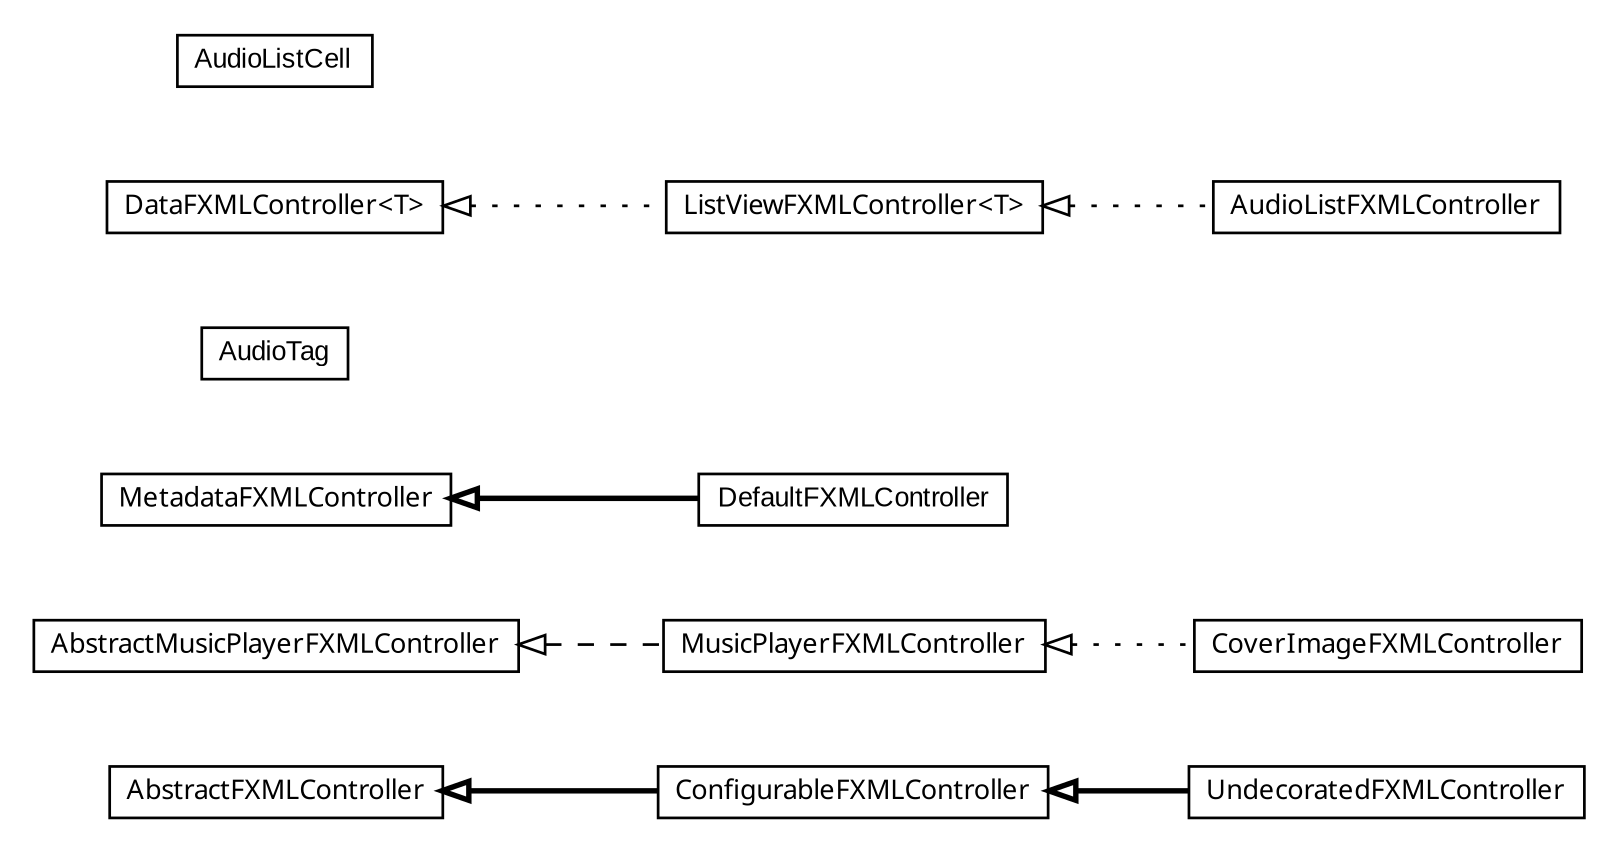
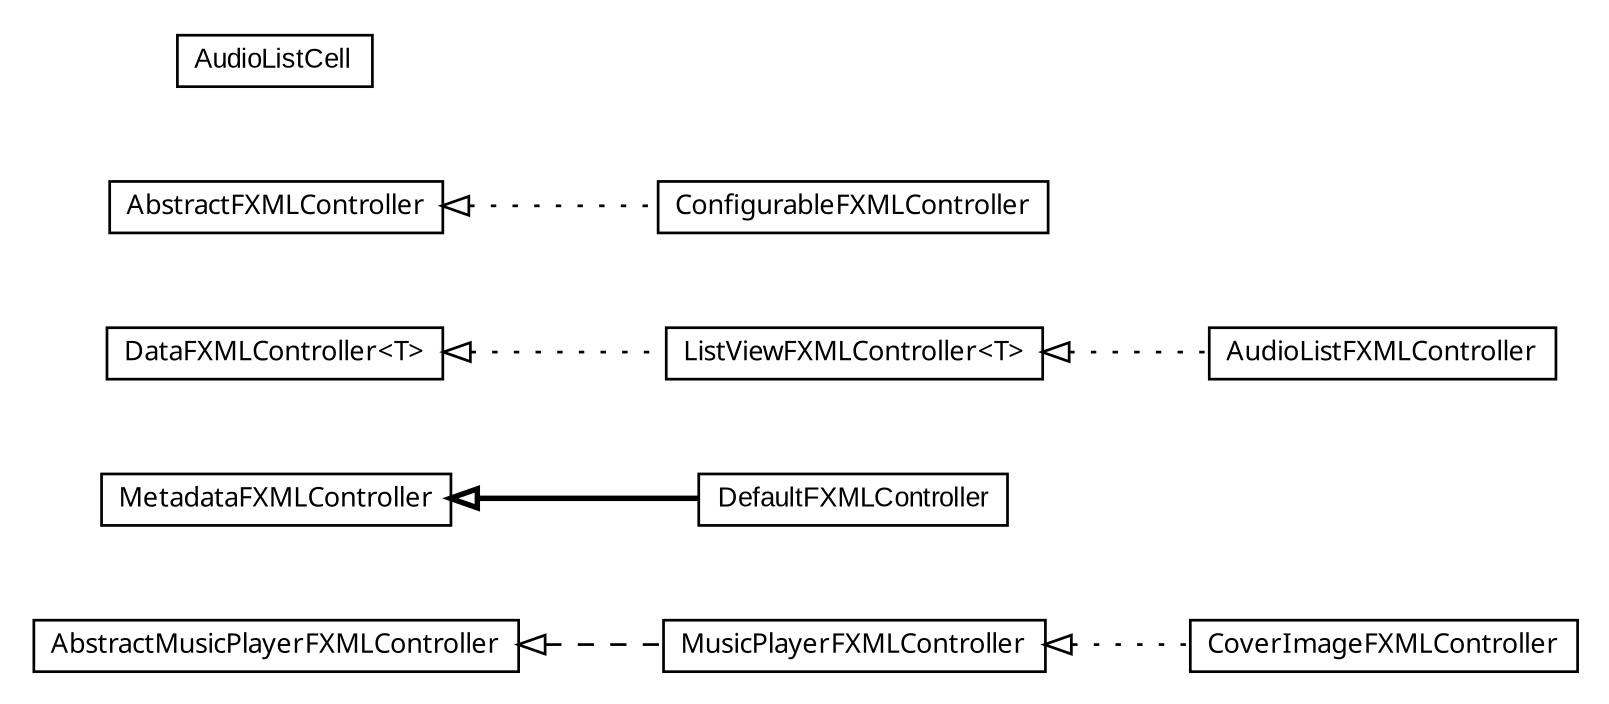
node "AudioTag": removed
edge "ConfigurableFXMLController" -> "AbstractFXMLController": style bold -> dotted
node "UndecoratedFXMLController": removed
